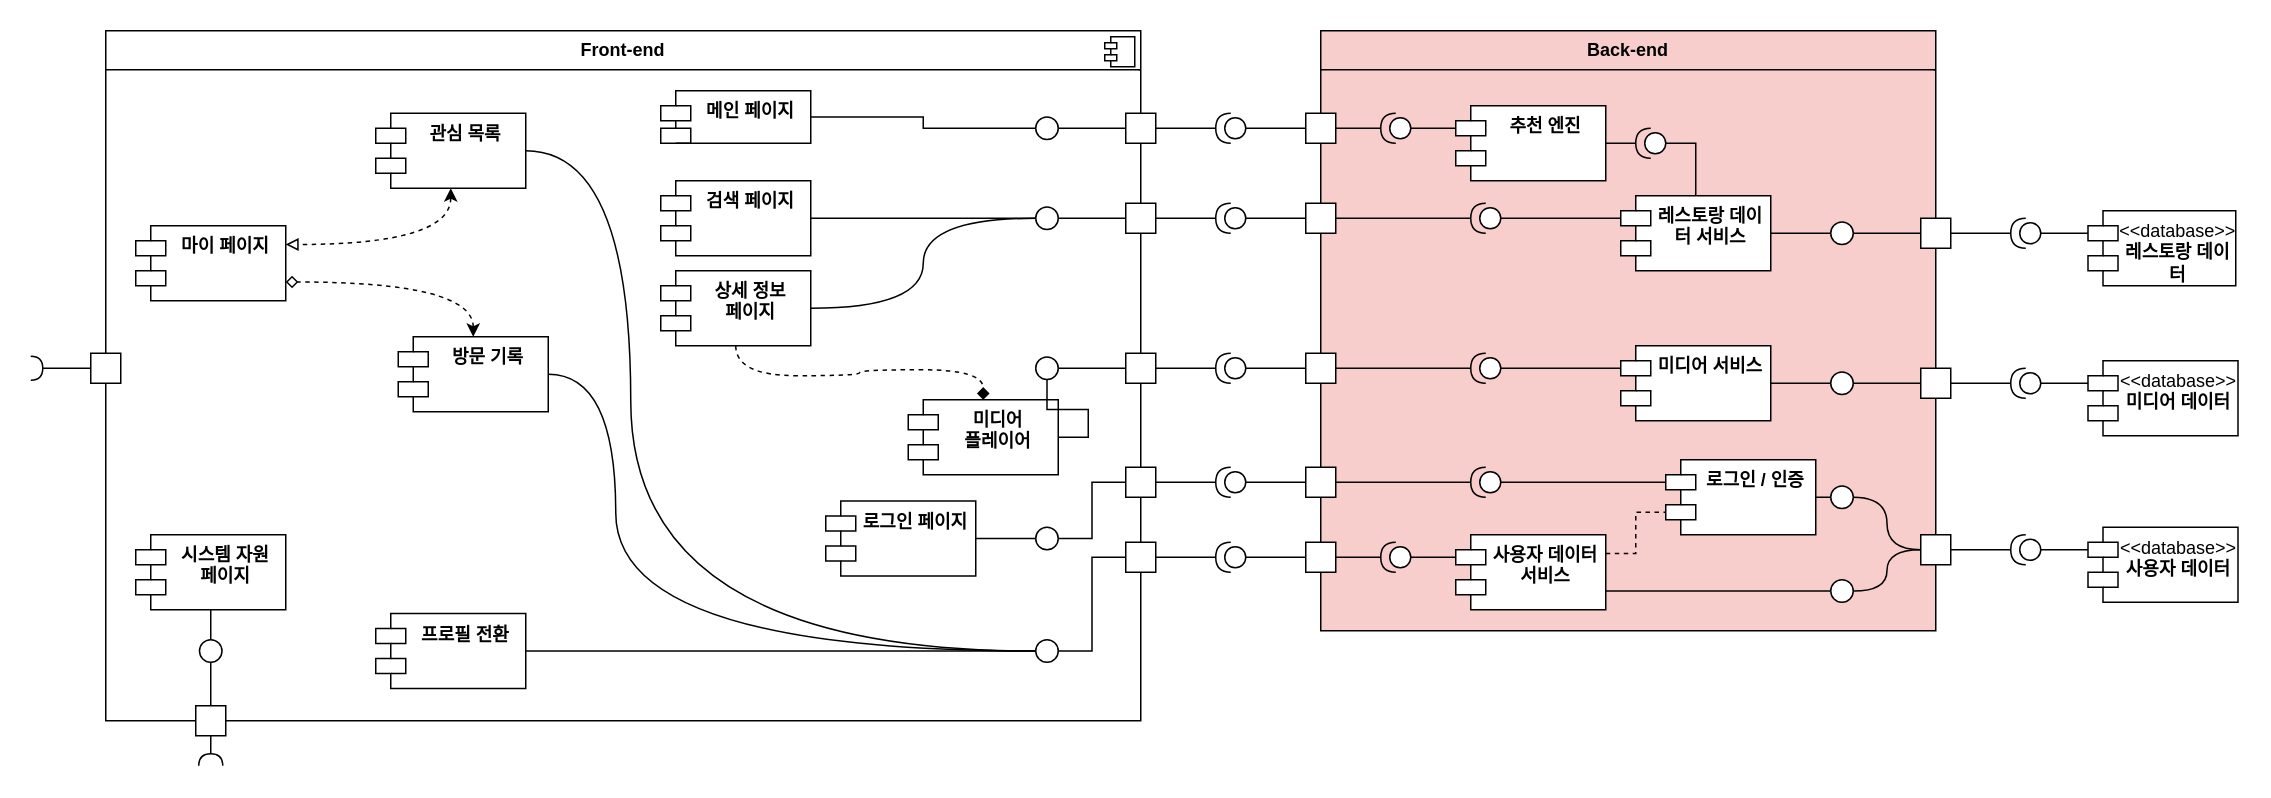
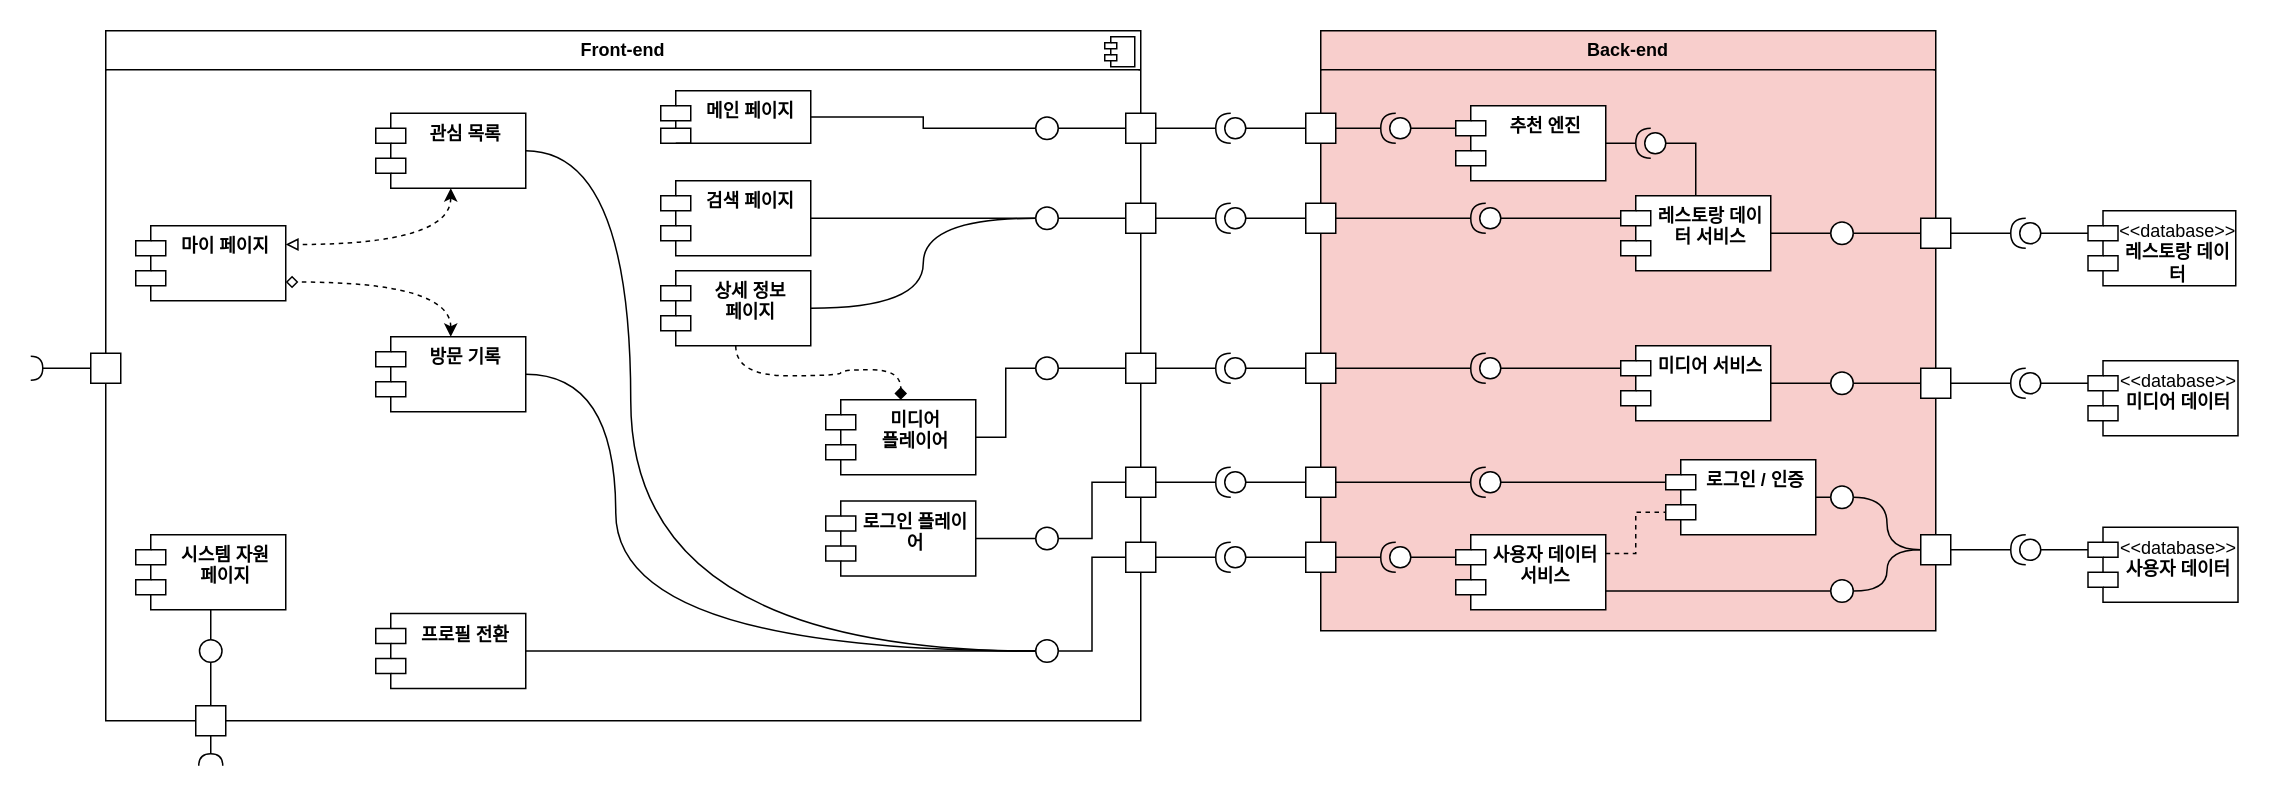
node "방문 기록": moved (473, 374) -> (451, 374)
node "미디어 플레이어": moved (983, 437) -> (901, 437)
node "로그인 페이지": label "로그인 페이지" -> "로그인 플레이어"
